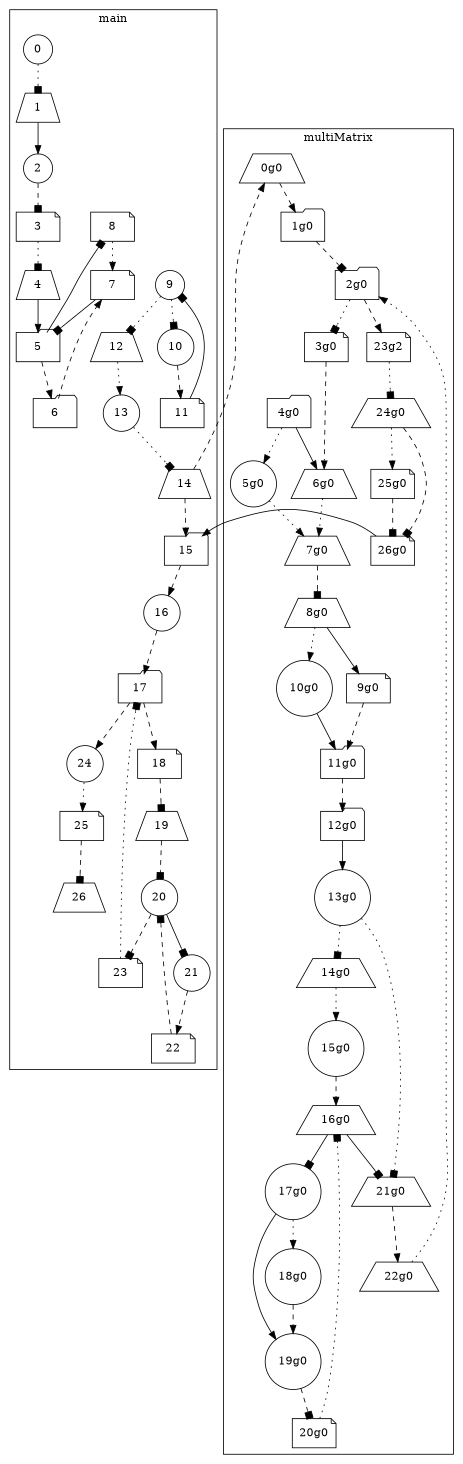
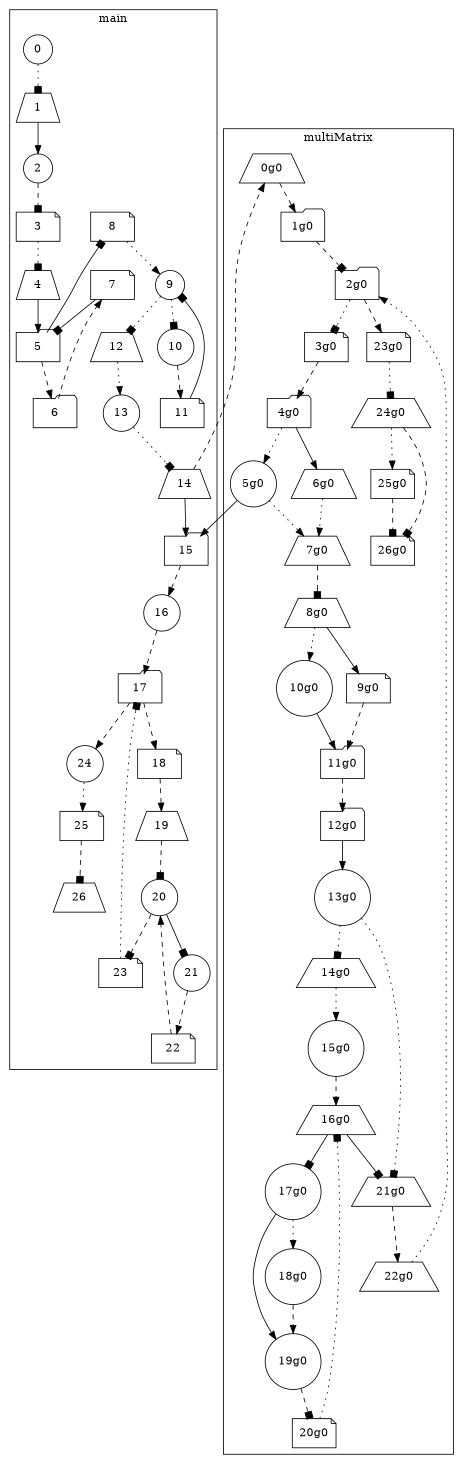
edge "8" -> "7": now "8" -> "9"
node "23g2": label "23g2" -> "23g0"
edge "3g0" -> "6g0": now "3g0" -> "4g0"
edge "26g0" -> "15": now "5g0" -> "15"
edge "14" -> "15": style dashed -> solid
edge "18" -> "19": arrowhead box -> normal
edge "22" -> "20": arrowhead box -> normal
